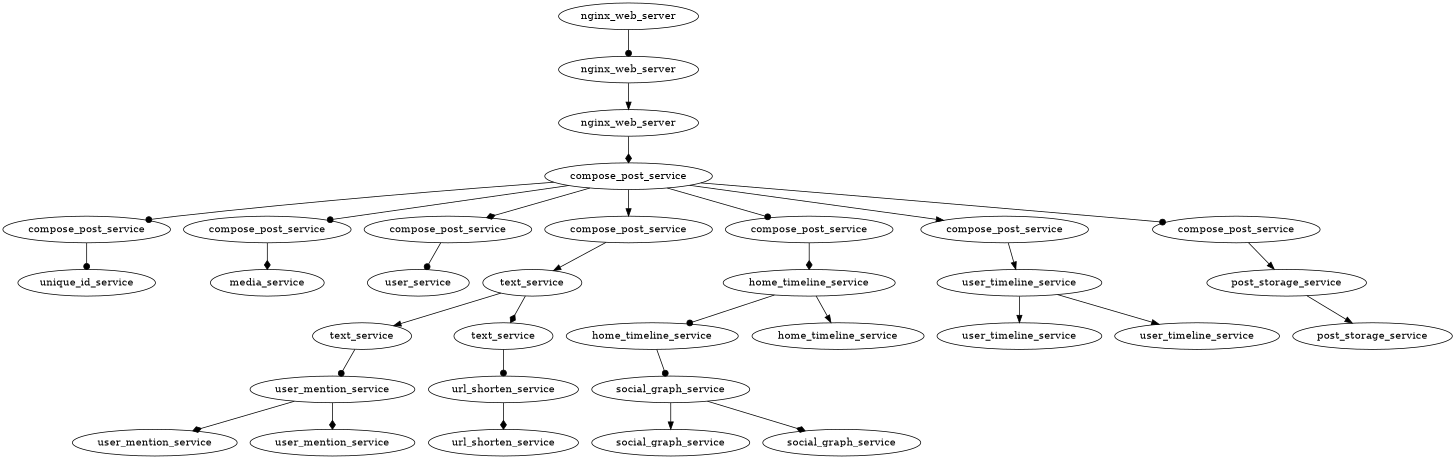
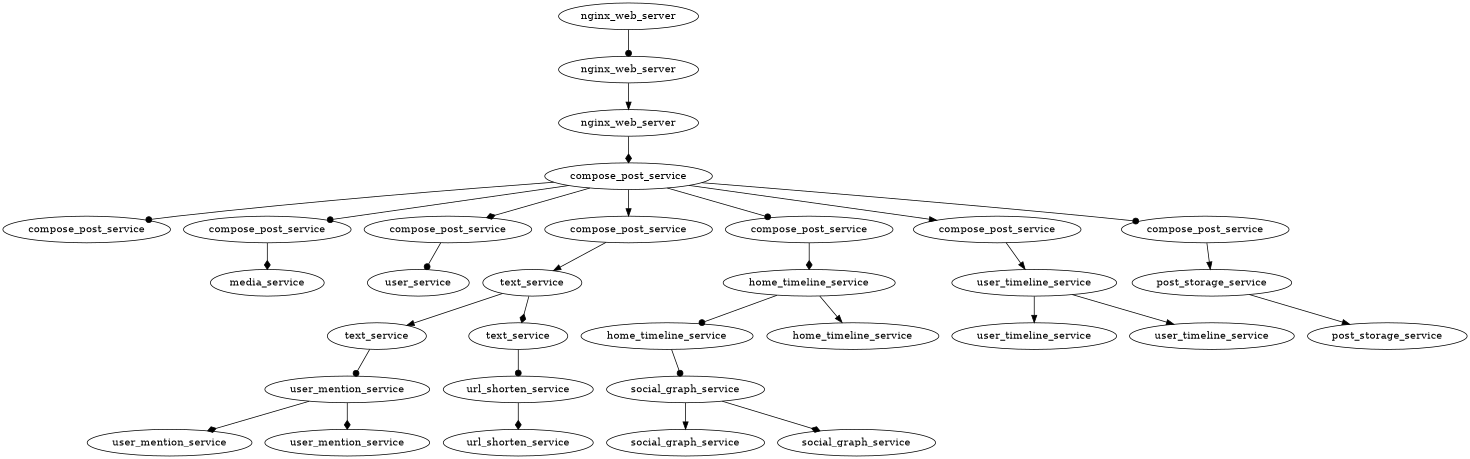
node "unique_id_service": removed
